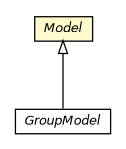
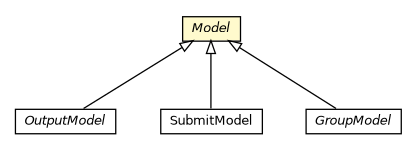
node "OutputModel": added
node "SubmitModel": added
